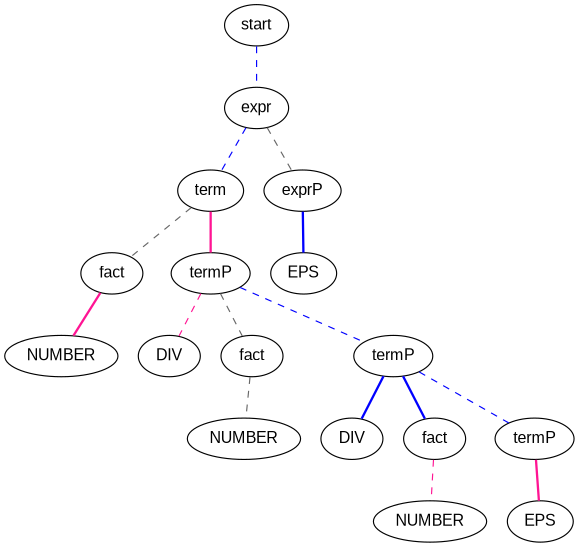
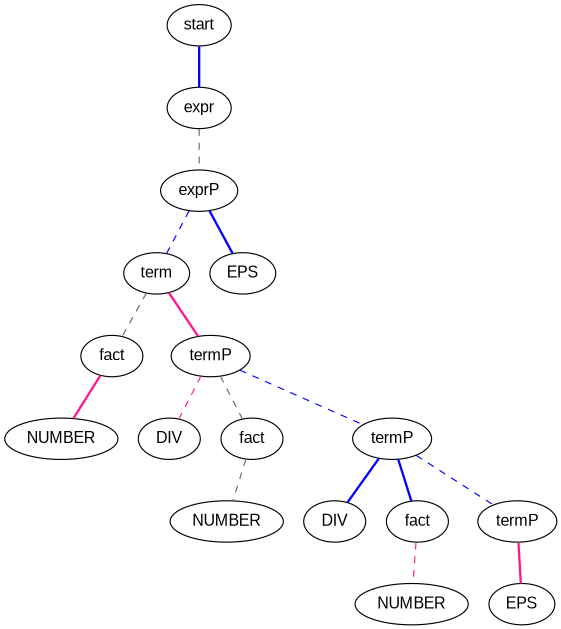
edge "start" -- "expr": style dashed -> bold
edge "expr" -- "term": now "exprP" -- "term"
